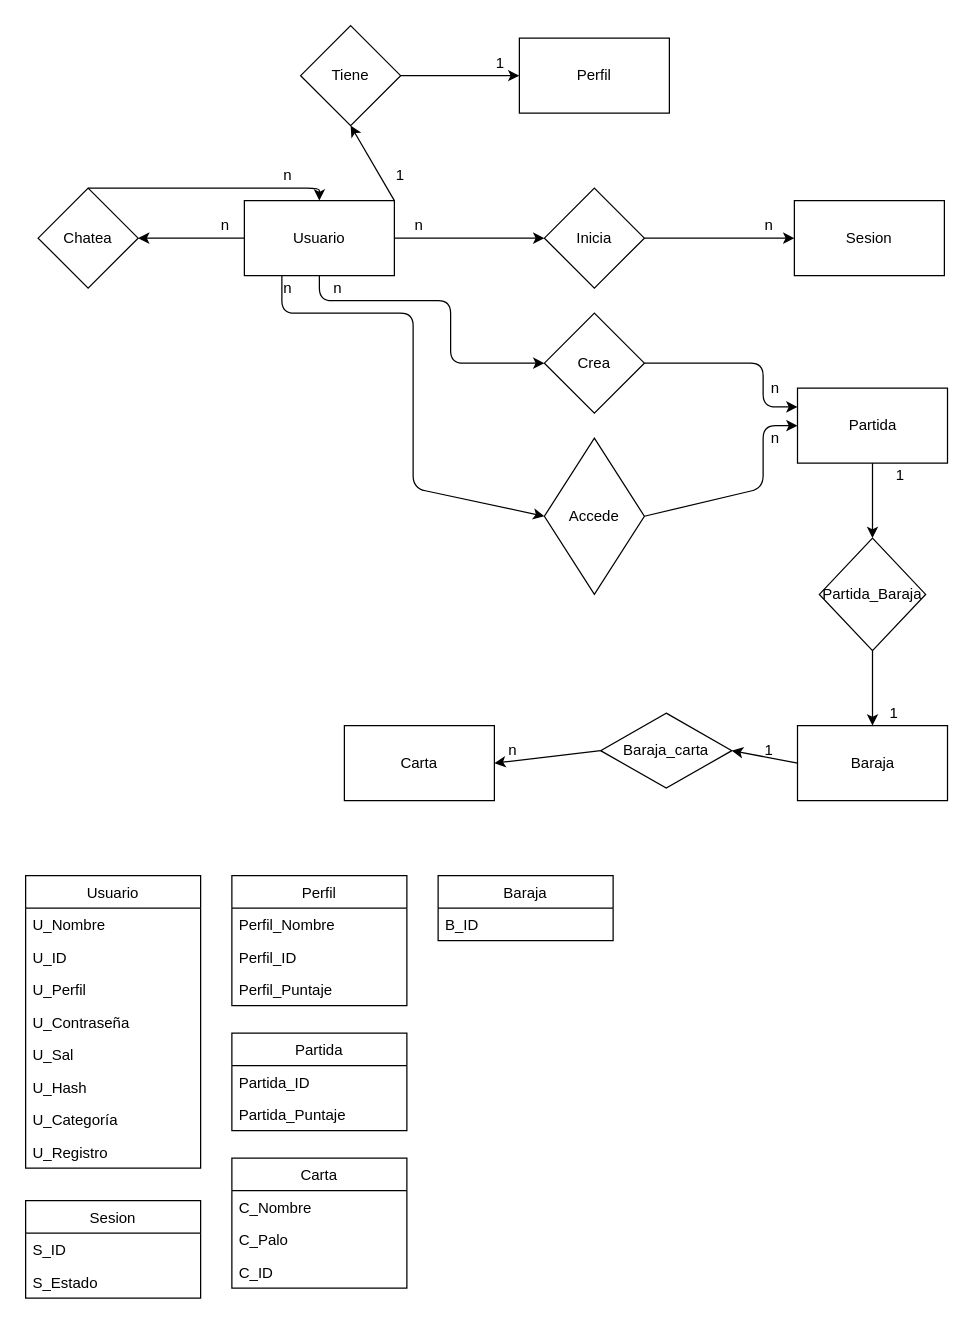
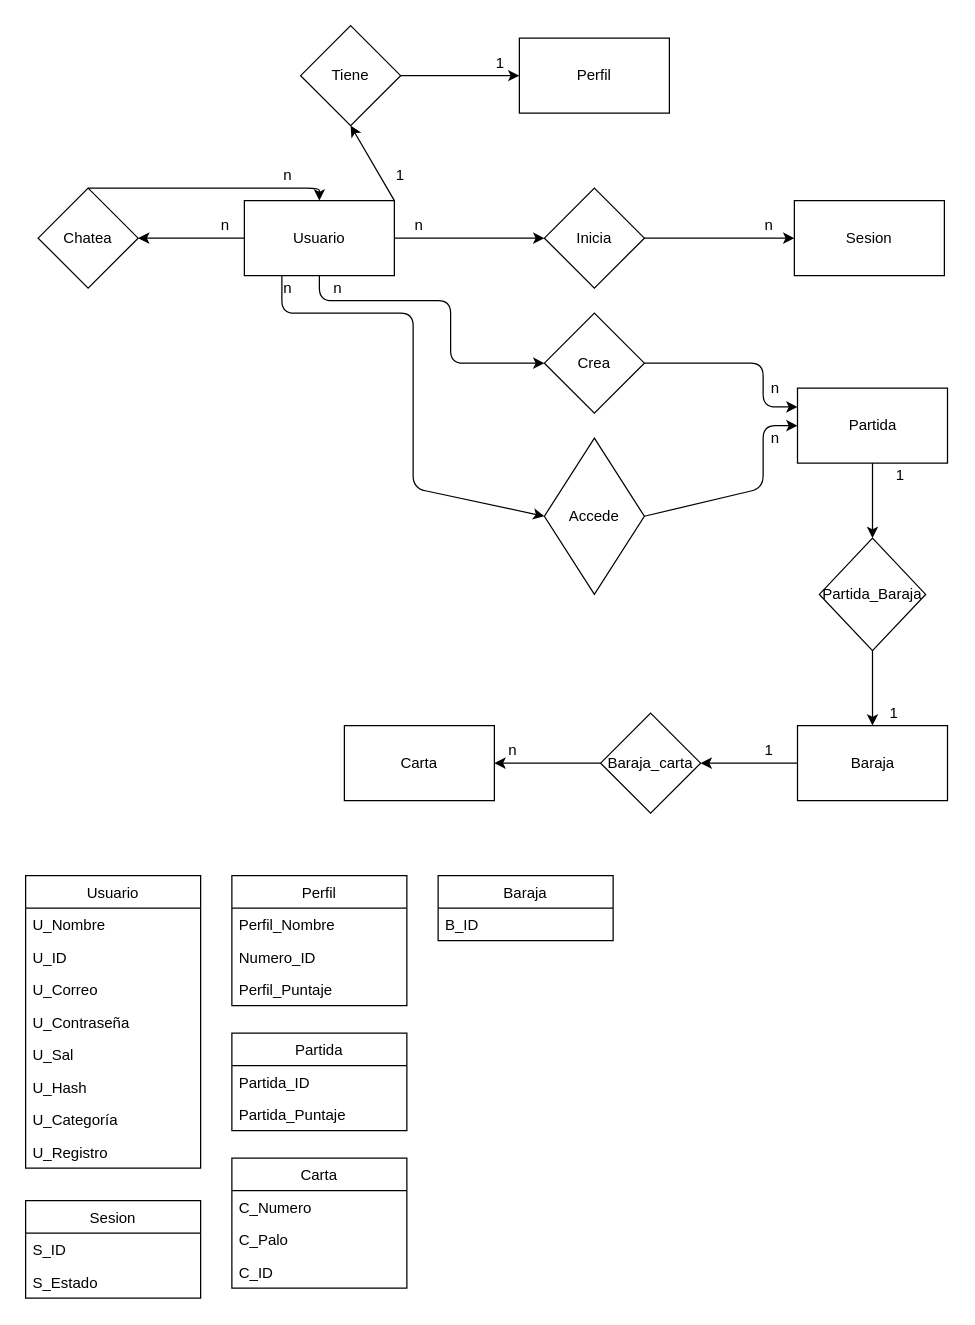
node "Baraja_carta": size 131x75 -> 100x100
node "Perfil_ID": label "Perfil_ID" -> "Numero_ID"
node "U_Perfil": label "U_Perfil" -> "U_Correo"
node "C_Nombre": label "C_Nombre" -> "C_Numero"
